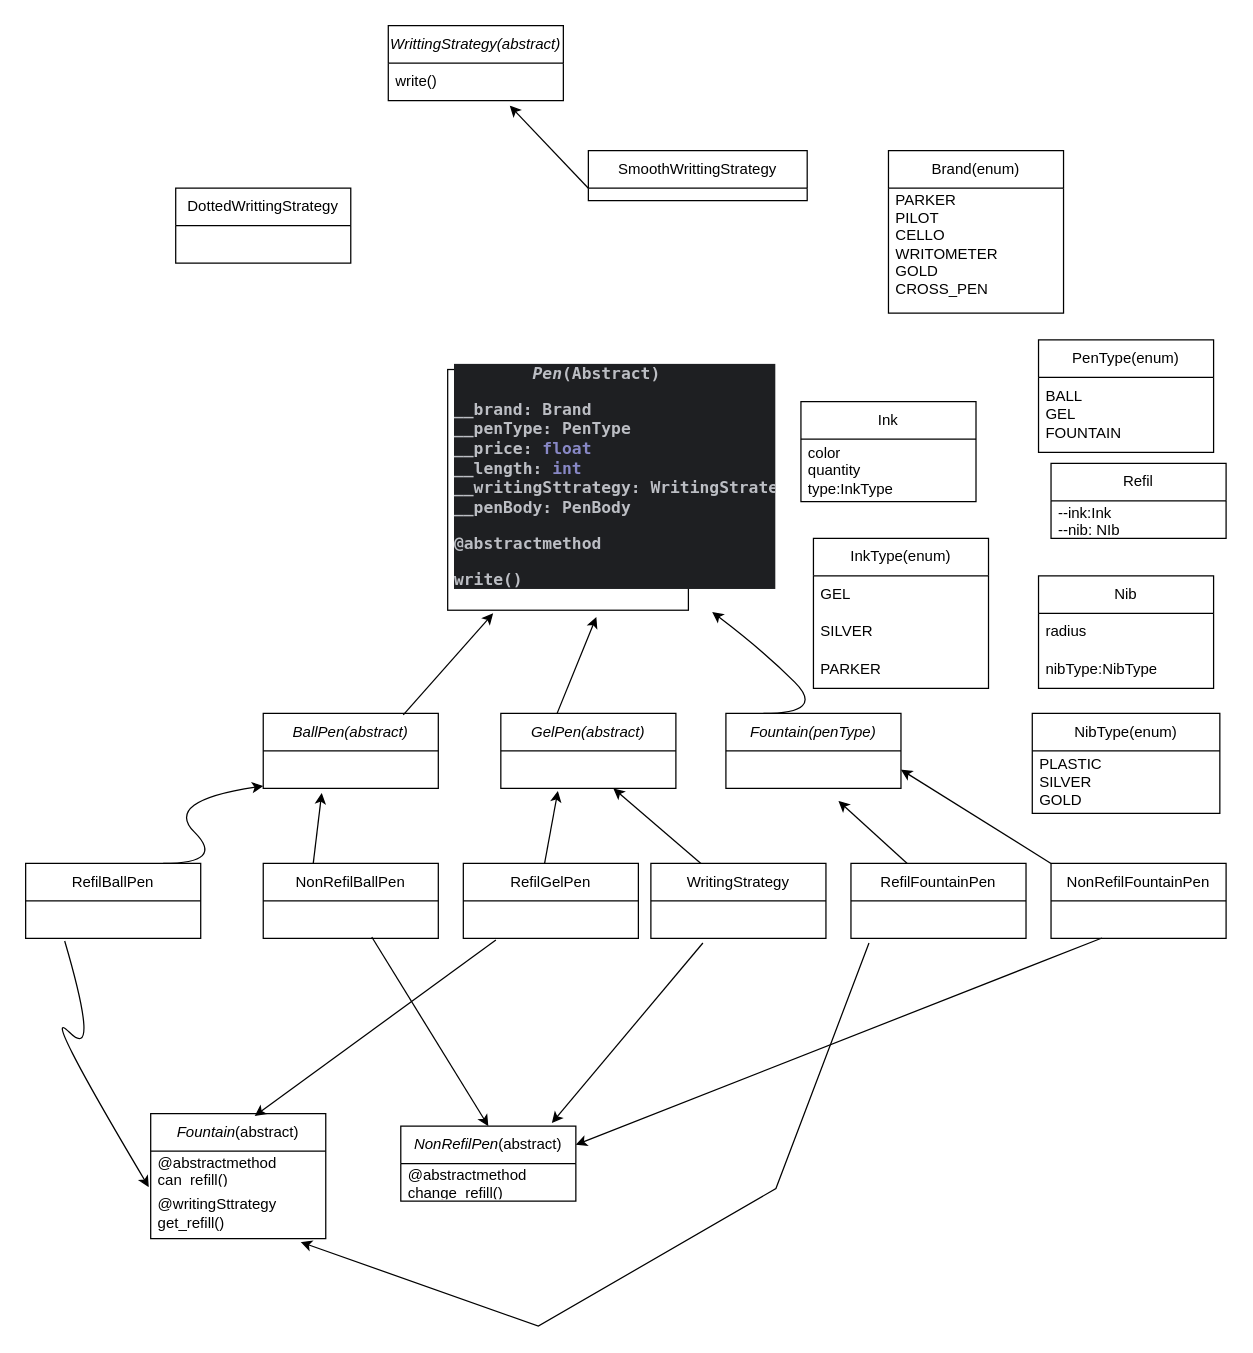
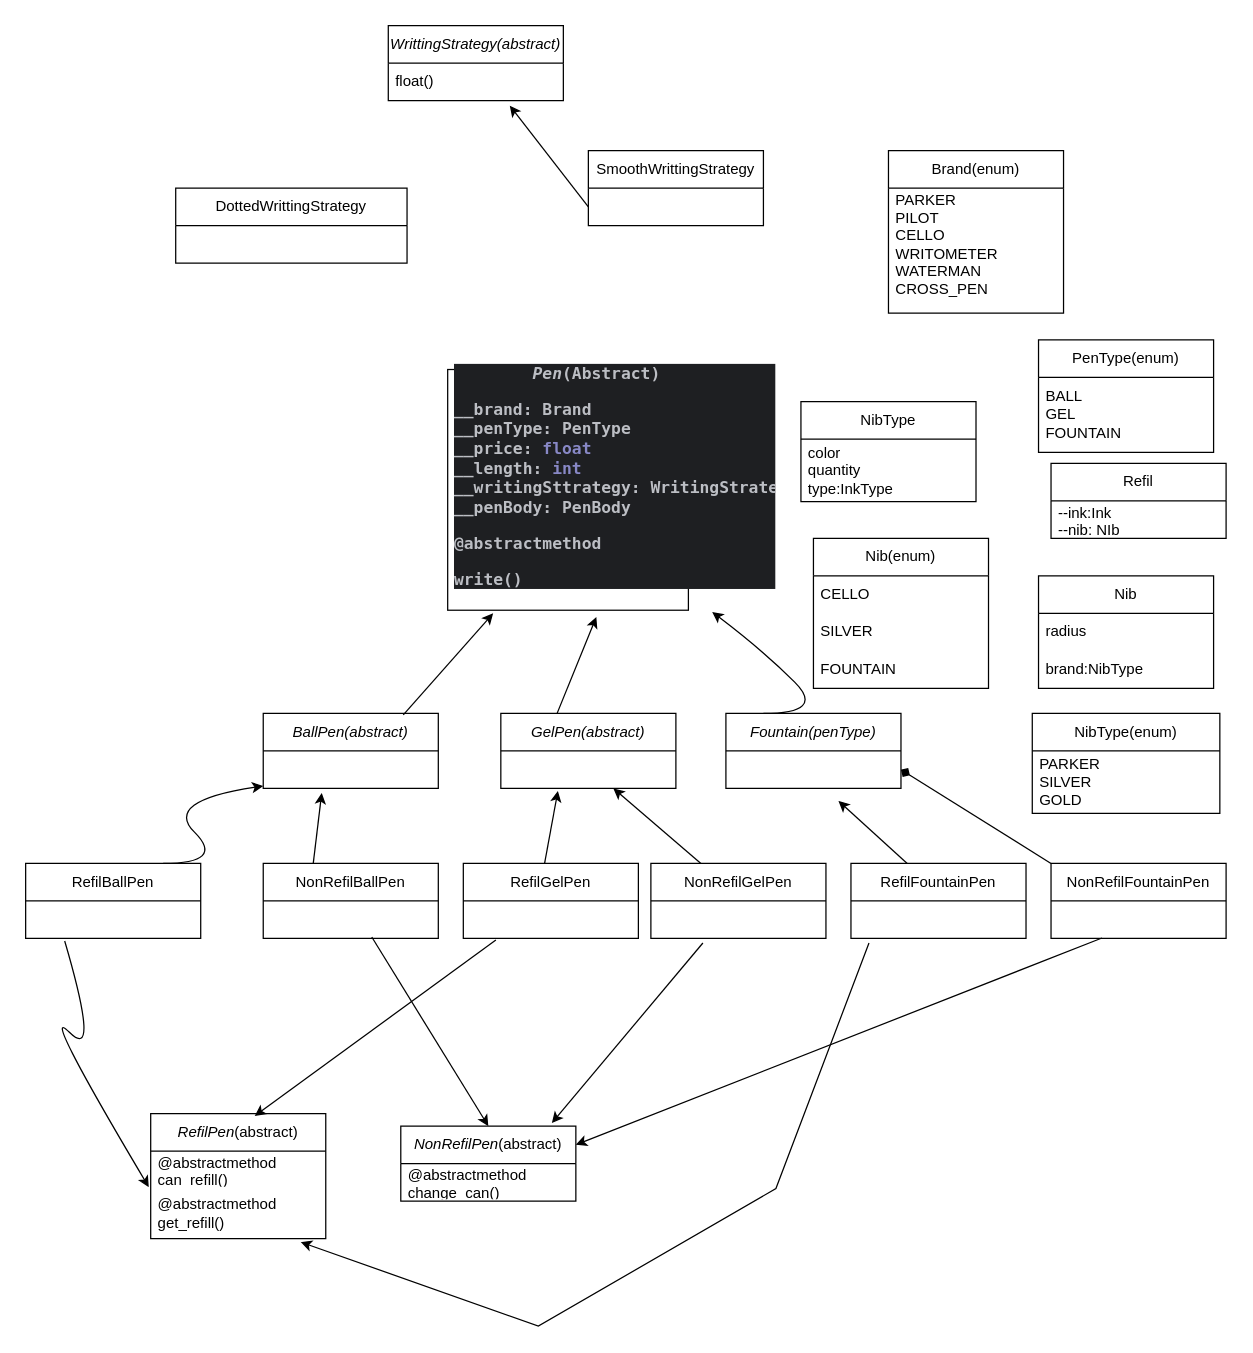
node "write()": label "write()" -> "float()"
node "SmoothWrittingStrategy": size 219x50 -> 175x75
node "DottedWrittingStrategy": size 175x75 -> 231x75
node "PARKER PILOT CELLO WRITOMETER GOLD CROSS_PEN": label "PARKER PILOT CELLO WRITOMETER GOLD CROSS_PEN" -> "PARKER PILOT CELLO WRITOMETER WATERMAN CROSS_PEN"
node "Ink": label "Ink" -> "NibType"
node "InkType(enum)": label "InkType(enum)" -> "Nib(enum)"
node "GEL": label "GEL" -> "CELLO"
node "PARKER": label "PARKER" -> "FOUNTAIN"
node "nibType:NibType": label "nibType:NibType" -> "brand:NibType"
edge "NonRefilFountainPen" -> "Fountain(penType)": arrowhead classic -> diamond
node "PLASTIC SILVER GOLD": label "PLASTIC SILVER GOLD" -> "PARKER SILVER GOLD"
node "WritingStrategy": label "WritingStrategy" -> "NonRefilGelPen"
node "Fountain(abstract)": label "Fountain(abstract)" -> "RefilPen(abstract)"
node "@abstractmethod change_refill()": label "@abstractmethod change_refill()" -> "@abstractmethod change_can()"
node "@writingSttrategy get_refill()": label "@writingSttrategy get_refill()" -> "@abstractmethod get_refill()"
